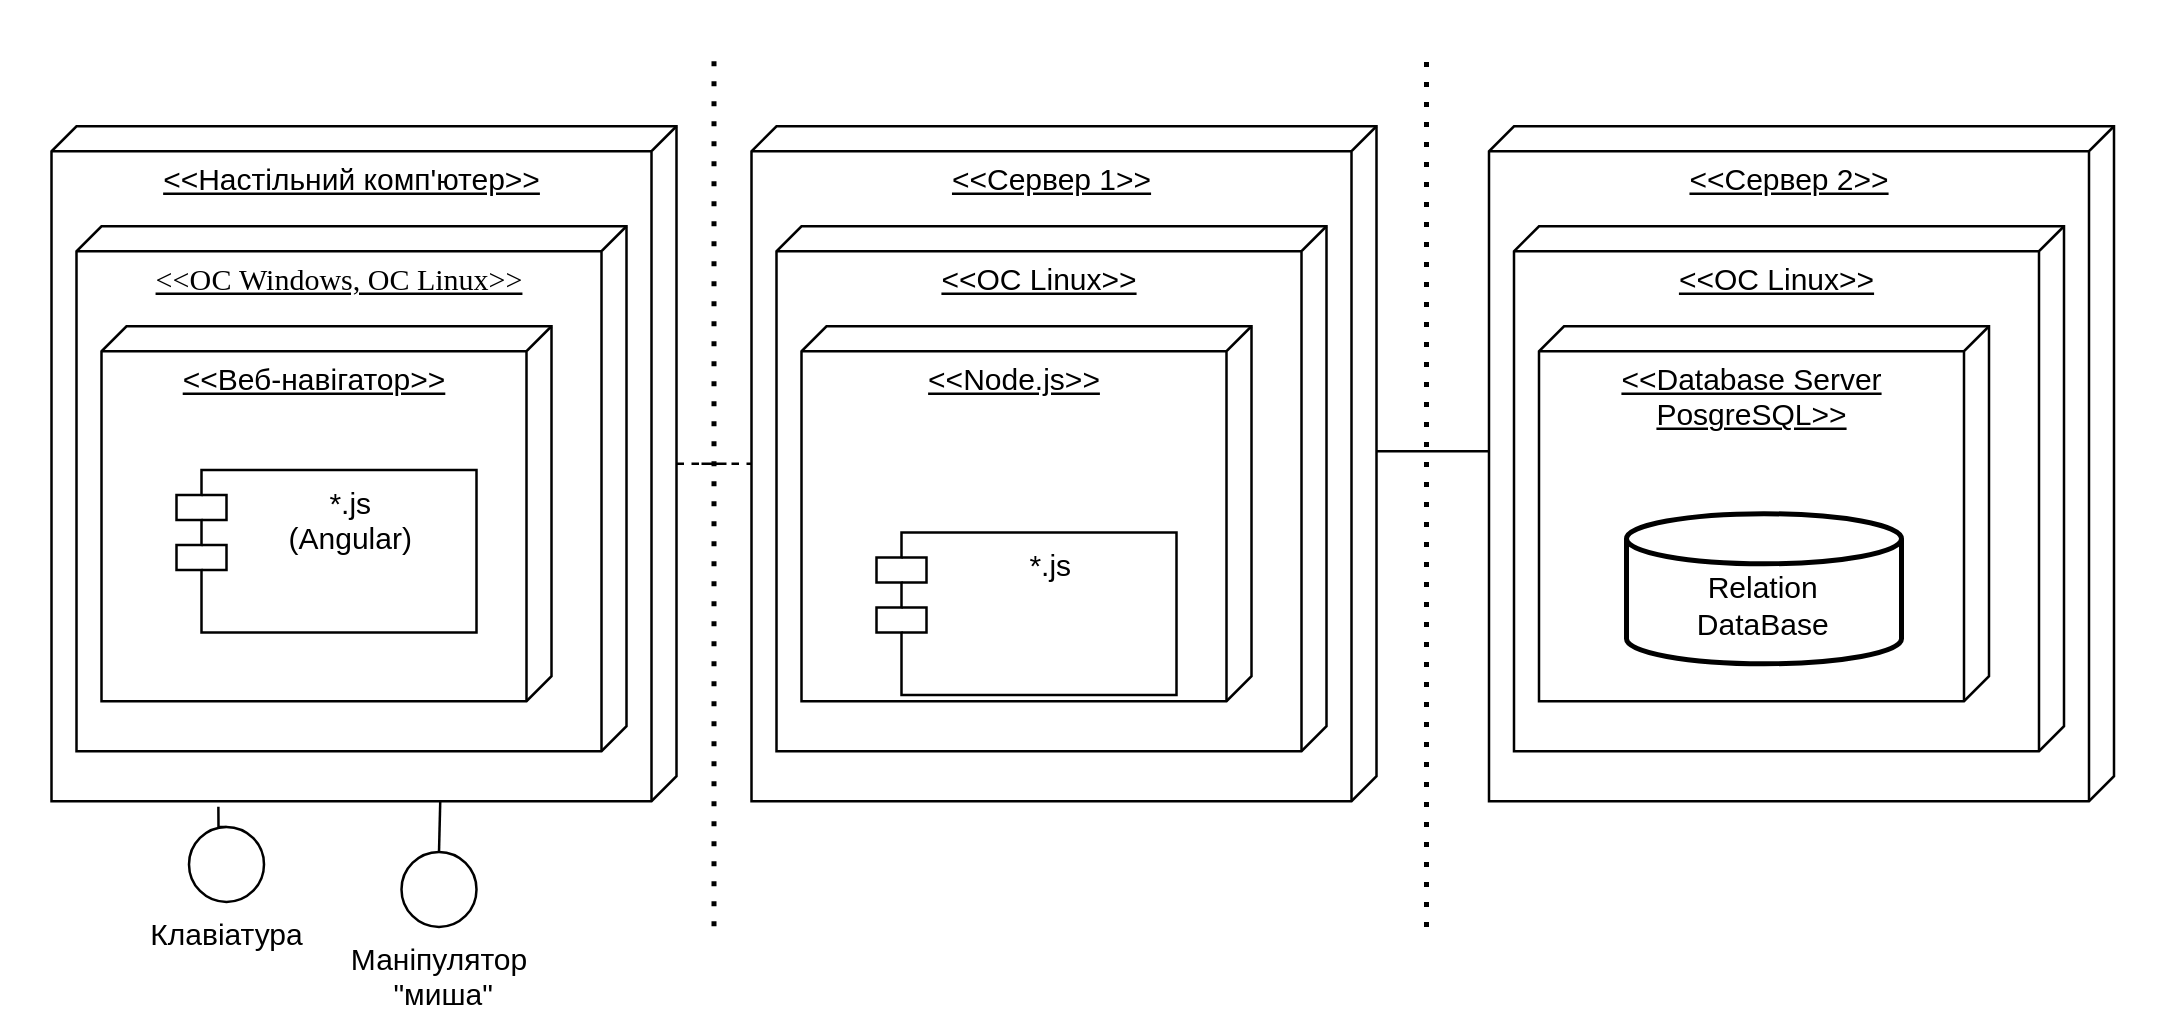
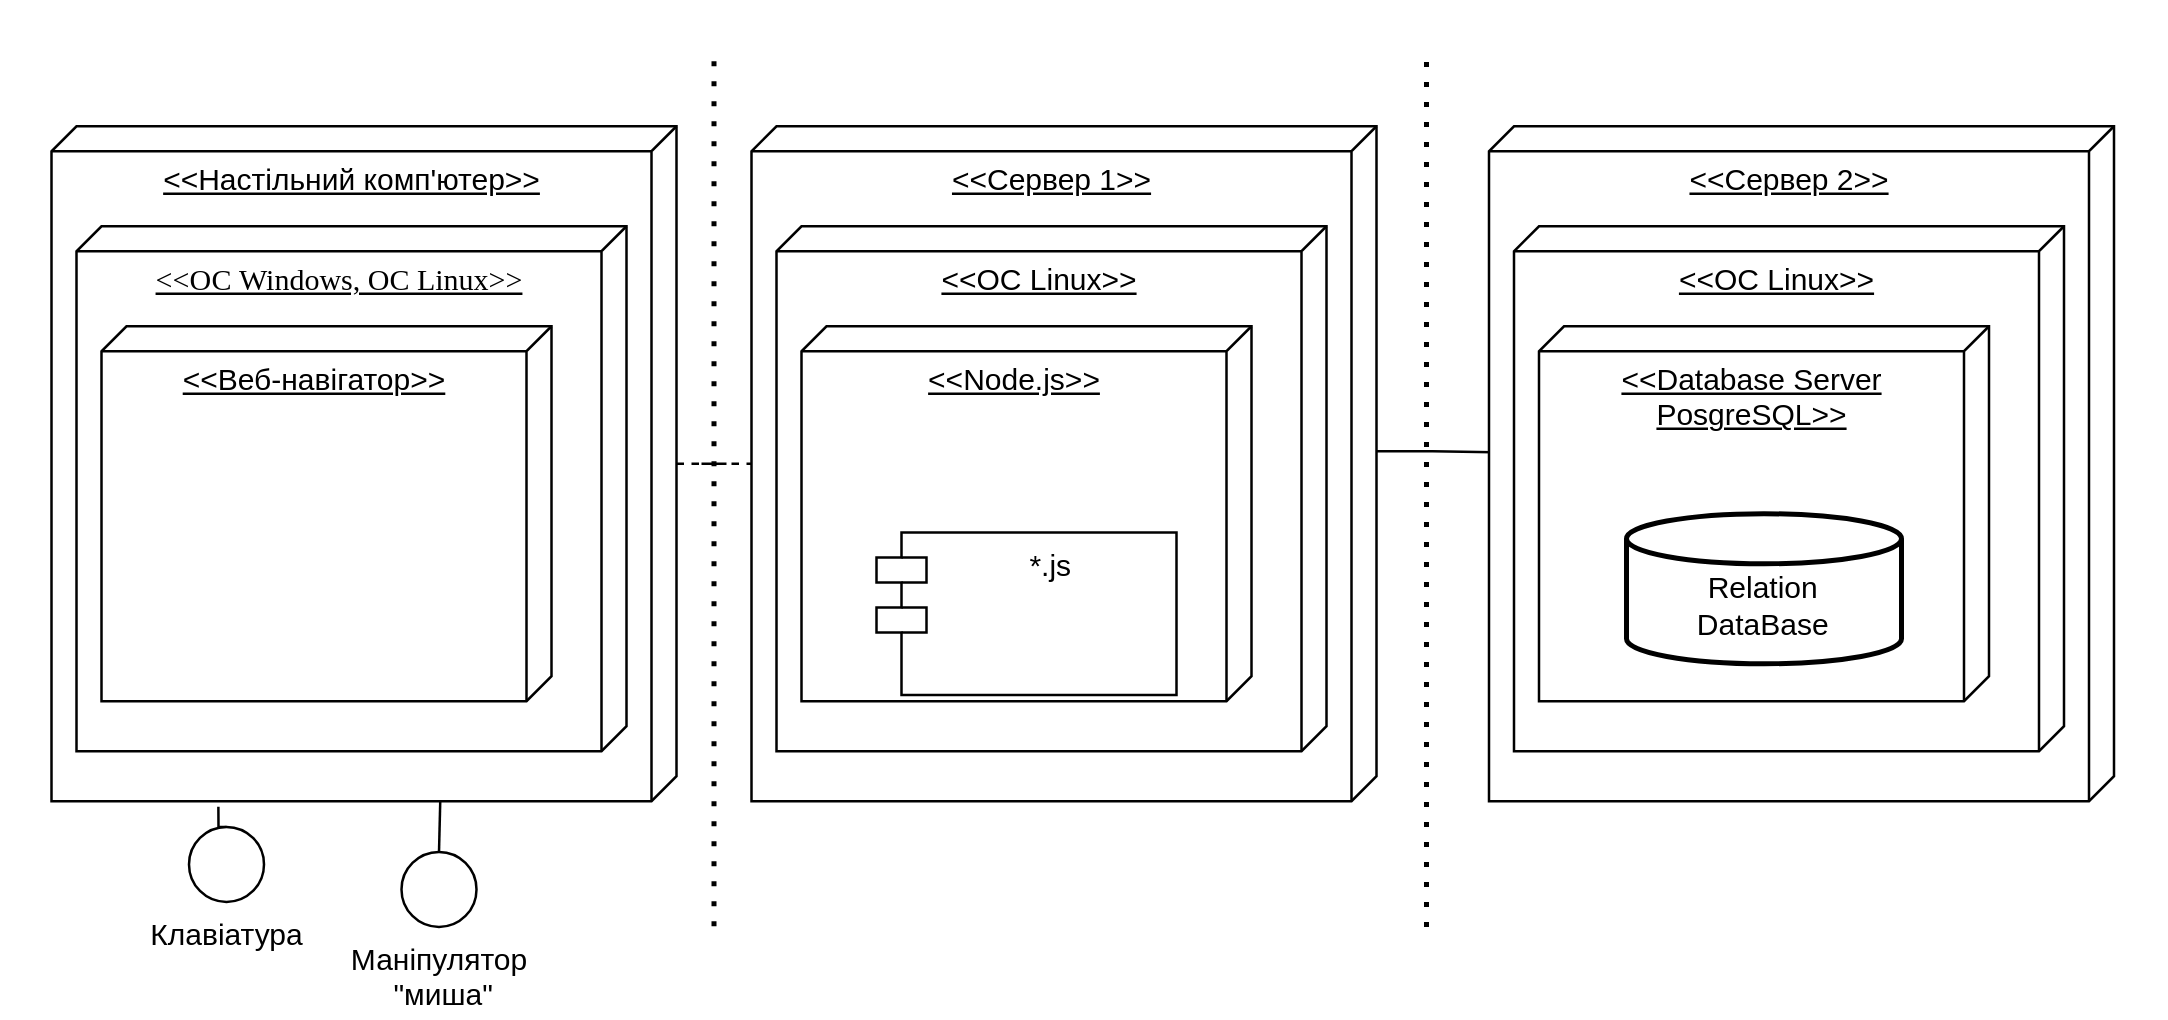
edge "<<Сервер 1>>" -- "Relation DataBase": now "<<Сервер 1>>" -- "<<Сервер 2>>"
node "*.js (Angular)": removed
